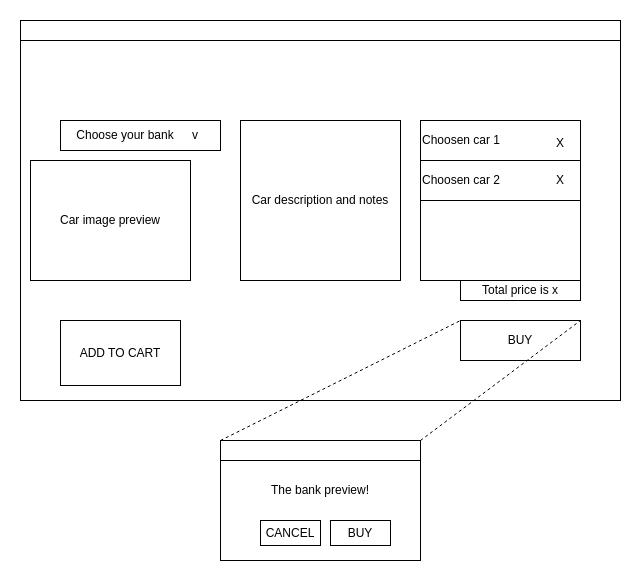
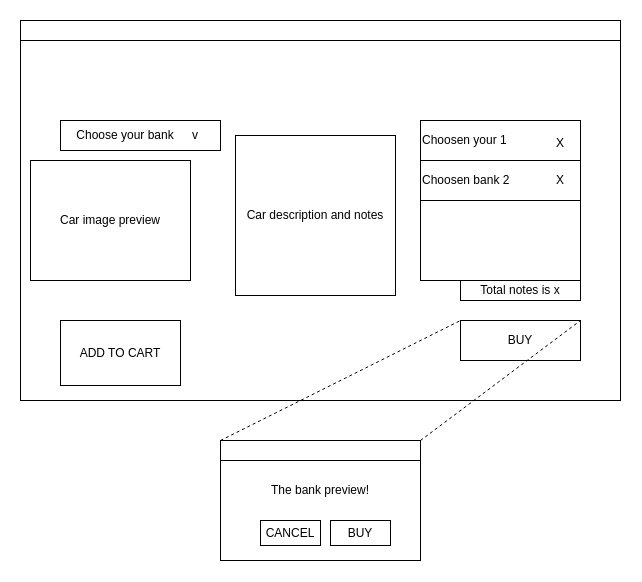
node "Choosen car 1": label "Choosen car 1" -> "Choosen your 1"
node "Choosen car 2": label "Choosen car 2" -> "Choosen bank 2"
node "Car description and notes": moved (321, 201) -> (316, 216)
node "Total price is x": label "Total price is x" -> "Total notes is x"
